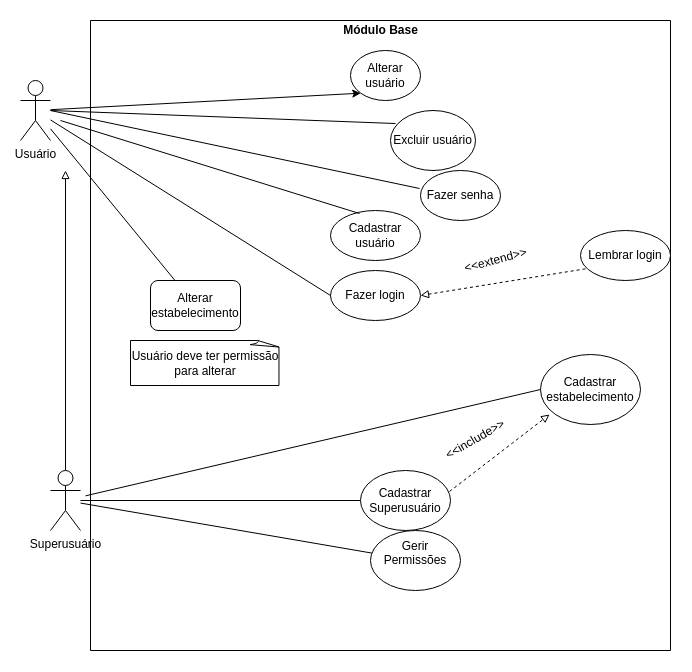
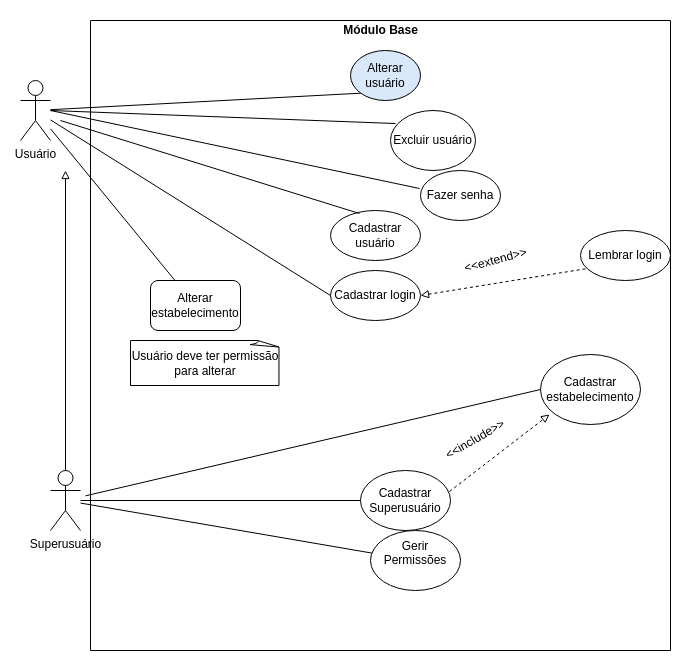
node "Alterar usuário": fillcolor #ffffff -> #dae8fc
edge "Usuário" -> "Alterar usuário": arrowhead classic -> none
node "Fazer login": label "Fazer login" -> "Cadastrar login"
